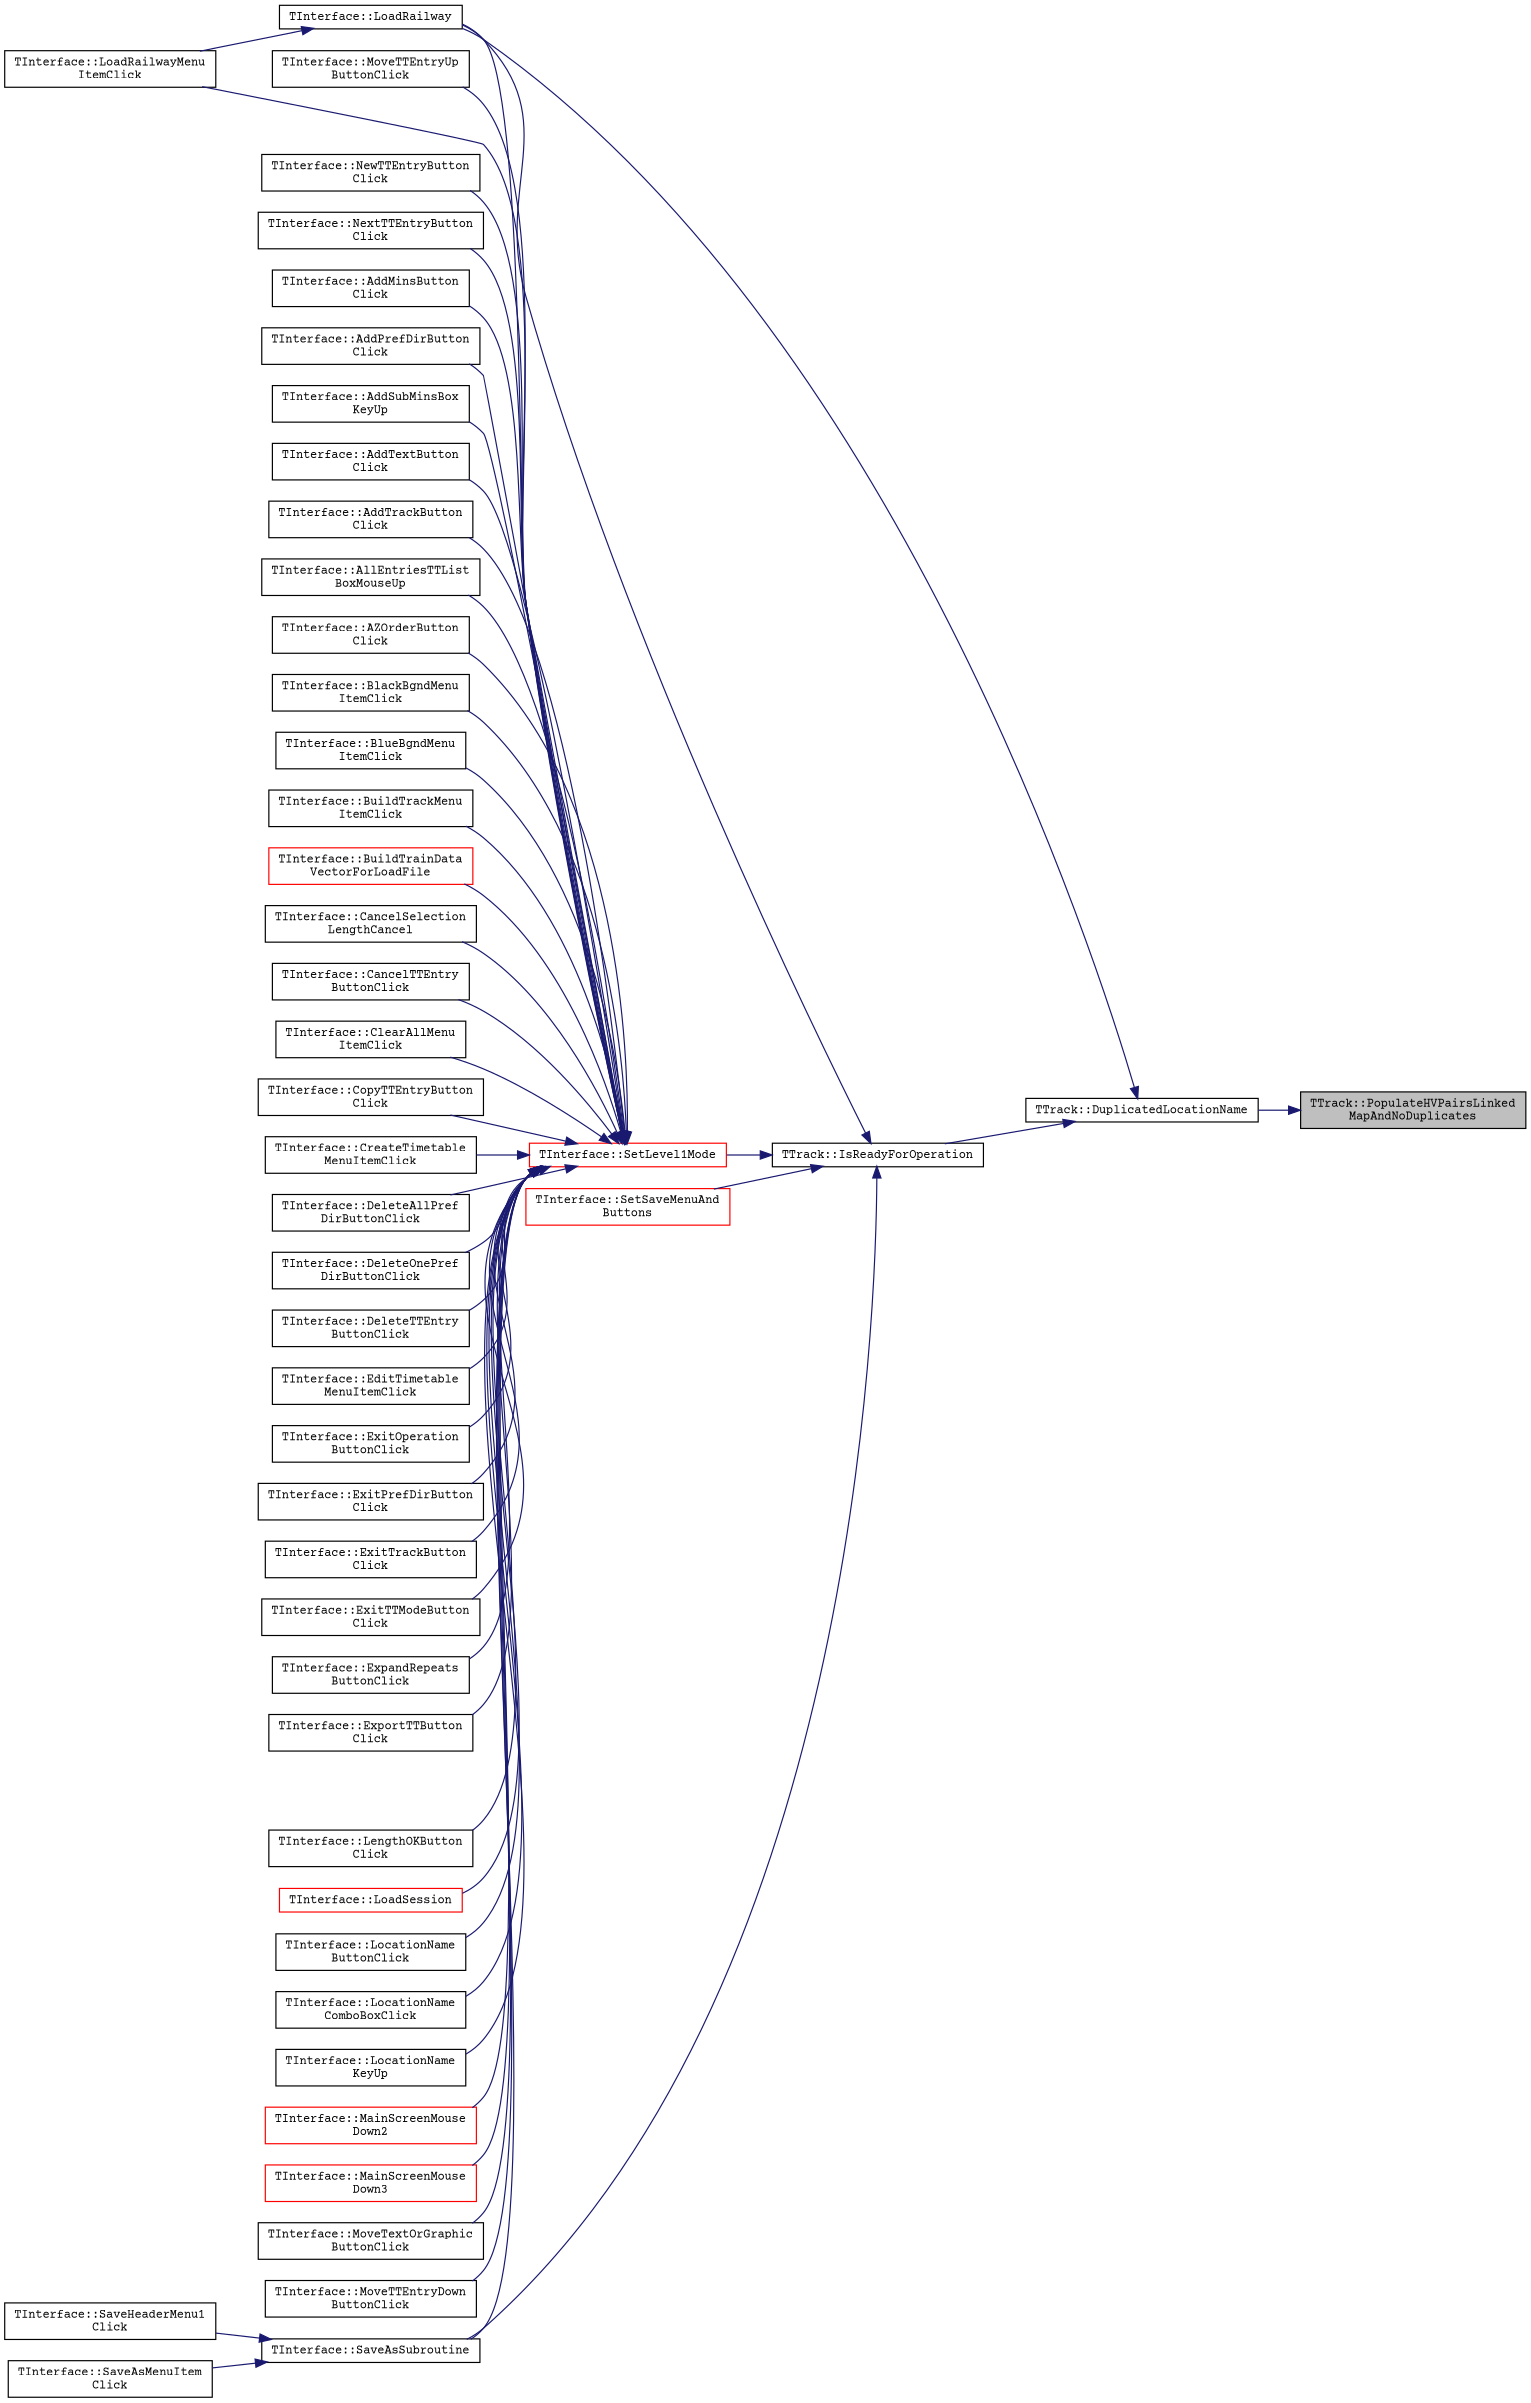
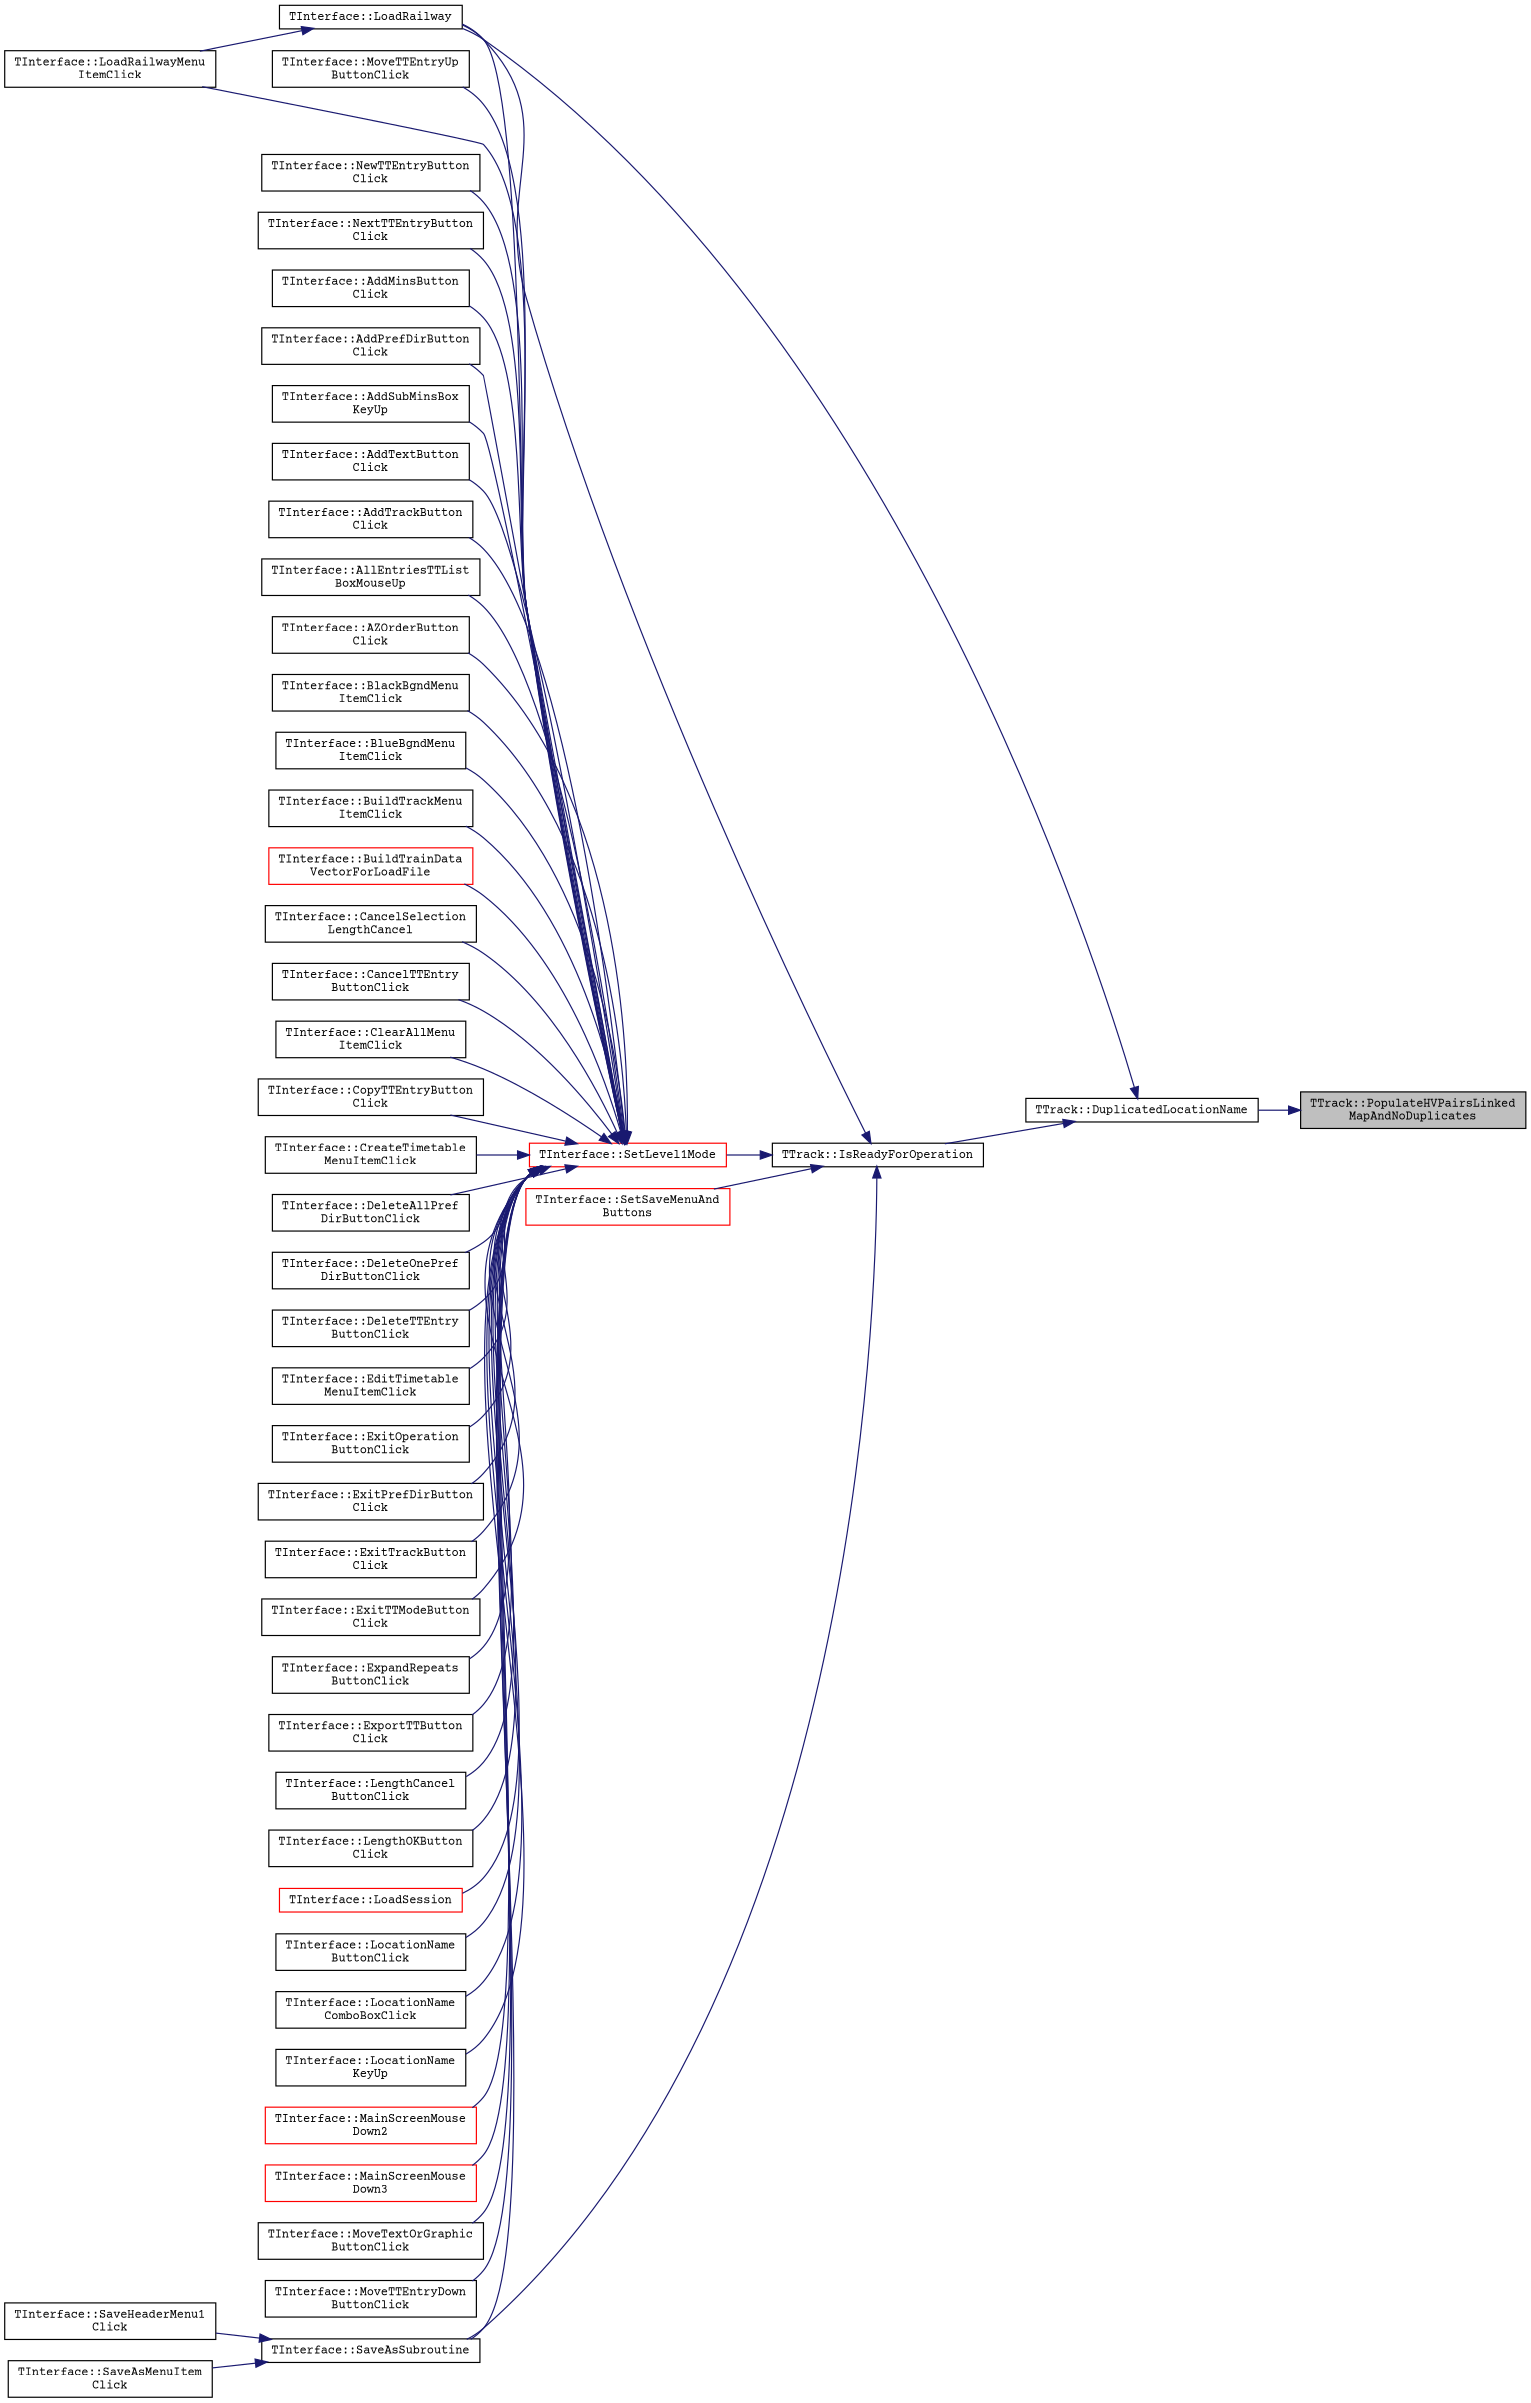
node "TInterface::LengthCancel ButtonClick": added
